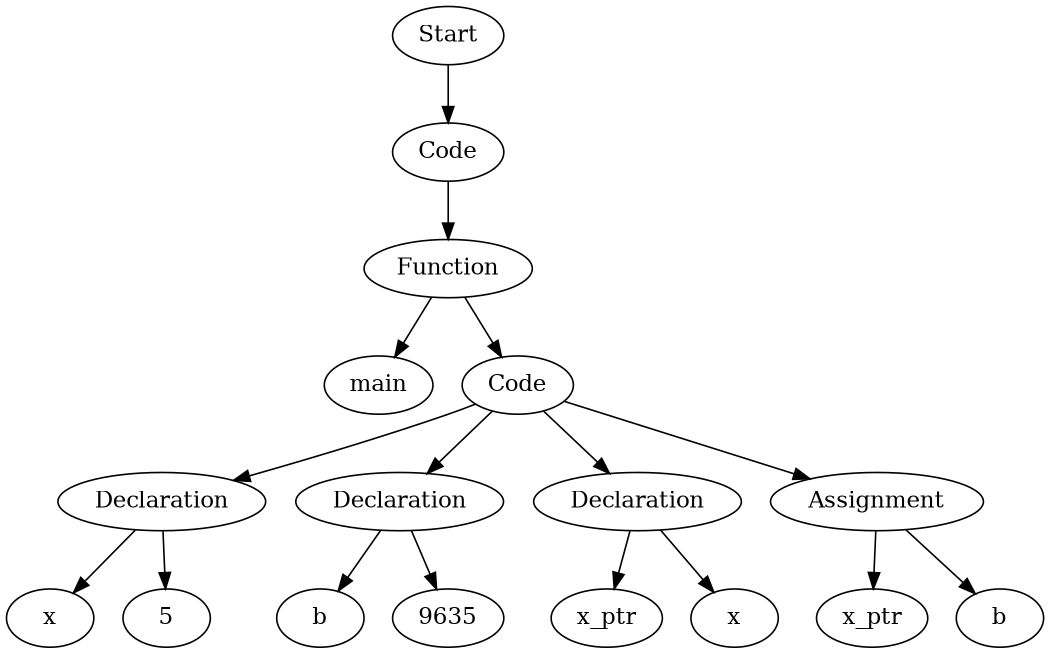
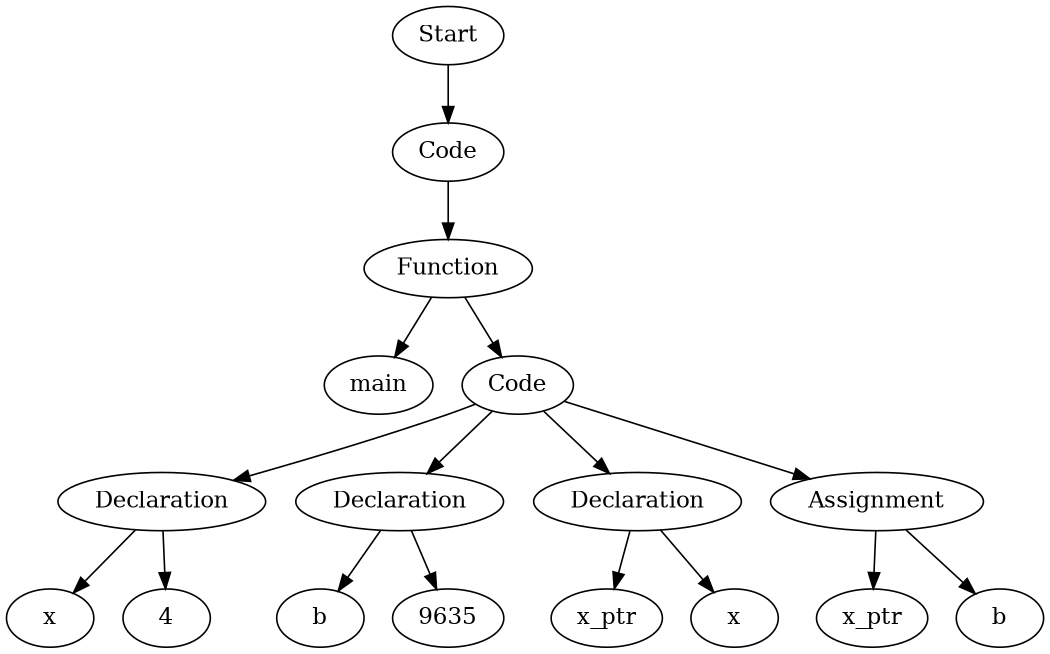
node "5": label "5" -> "4"
